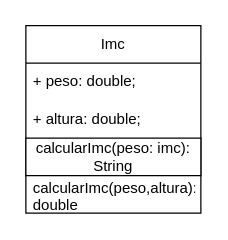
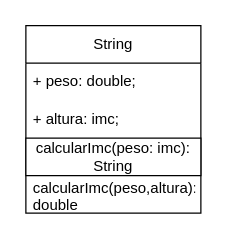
node "Imc": label "Imc" -> "String"
node "+ altura: double;": label "+ altura: double;" -> "+ altura: imc;"
